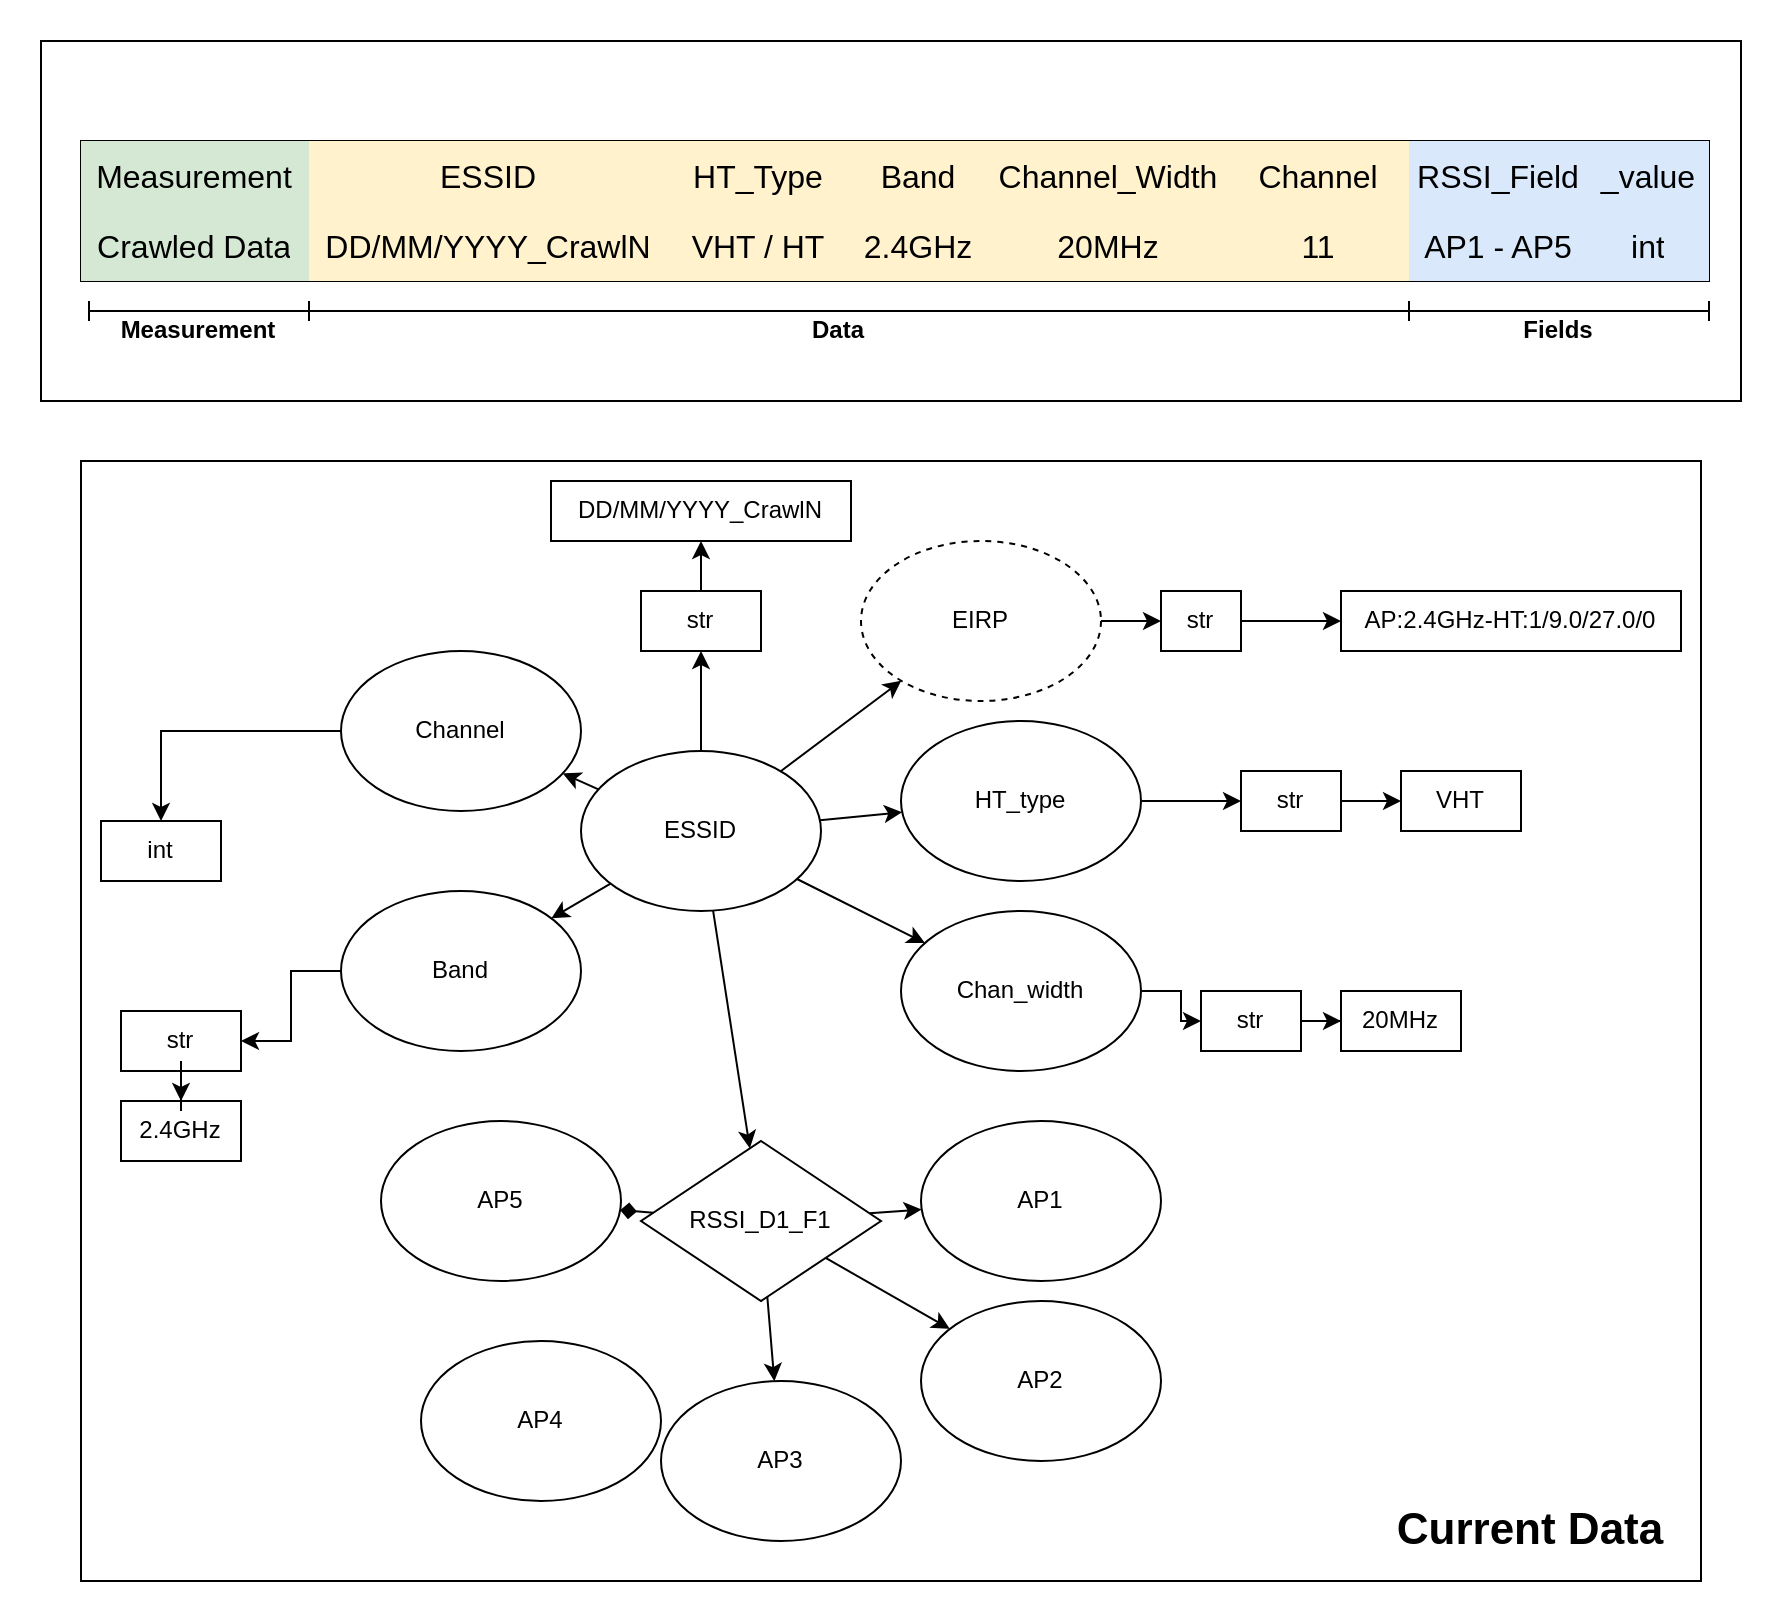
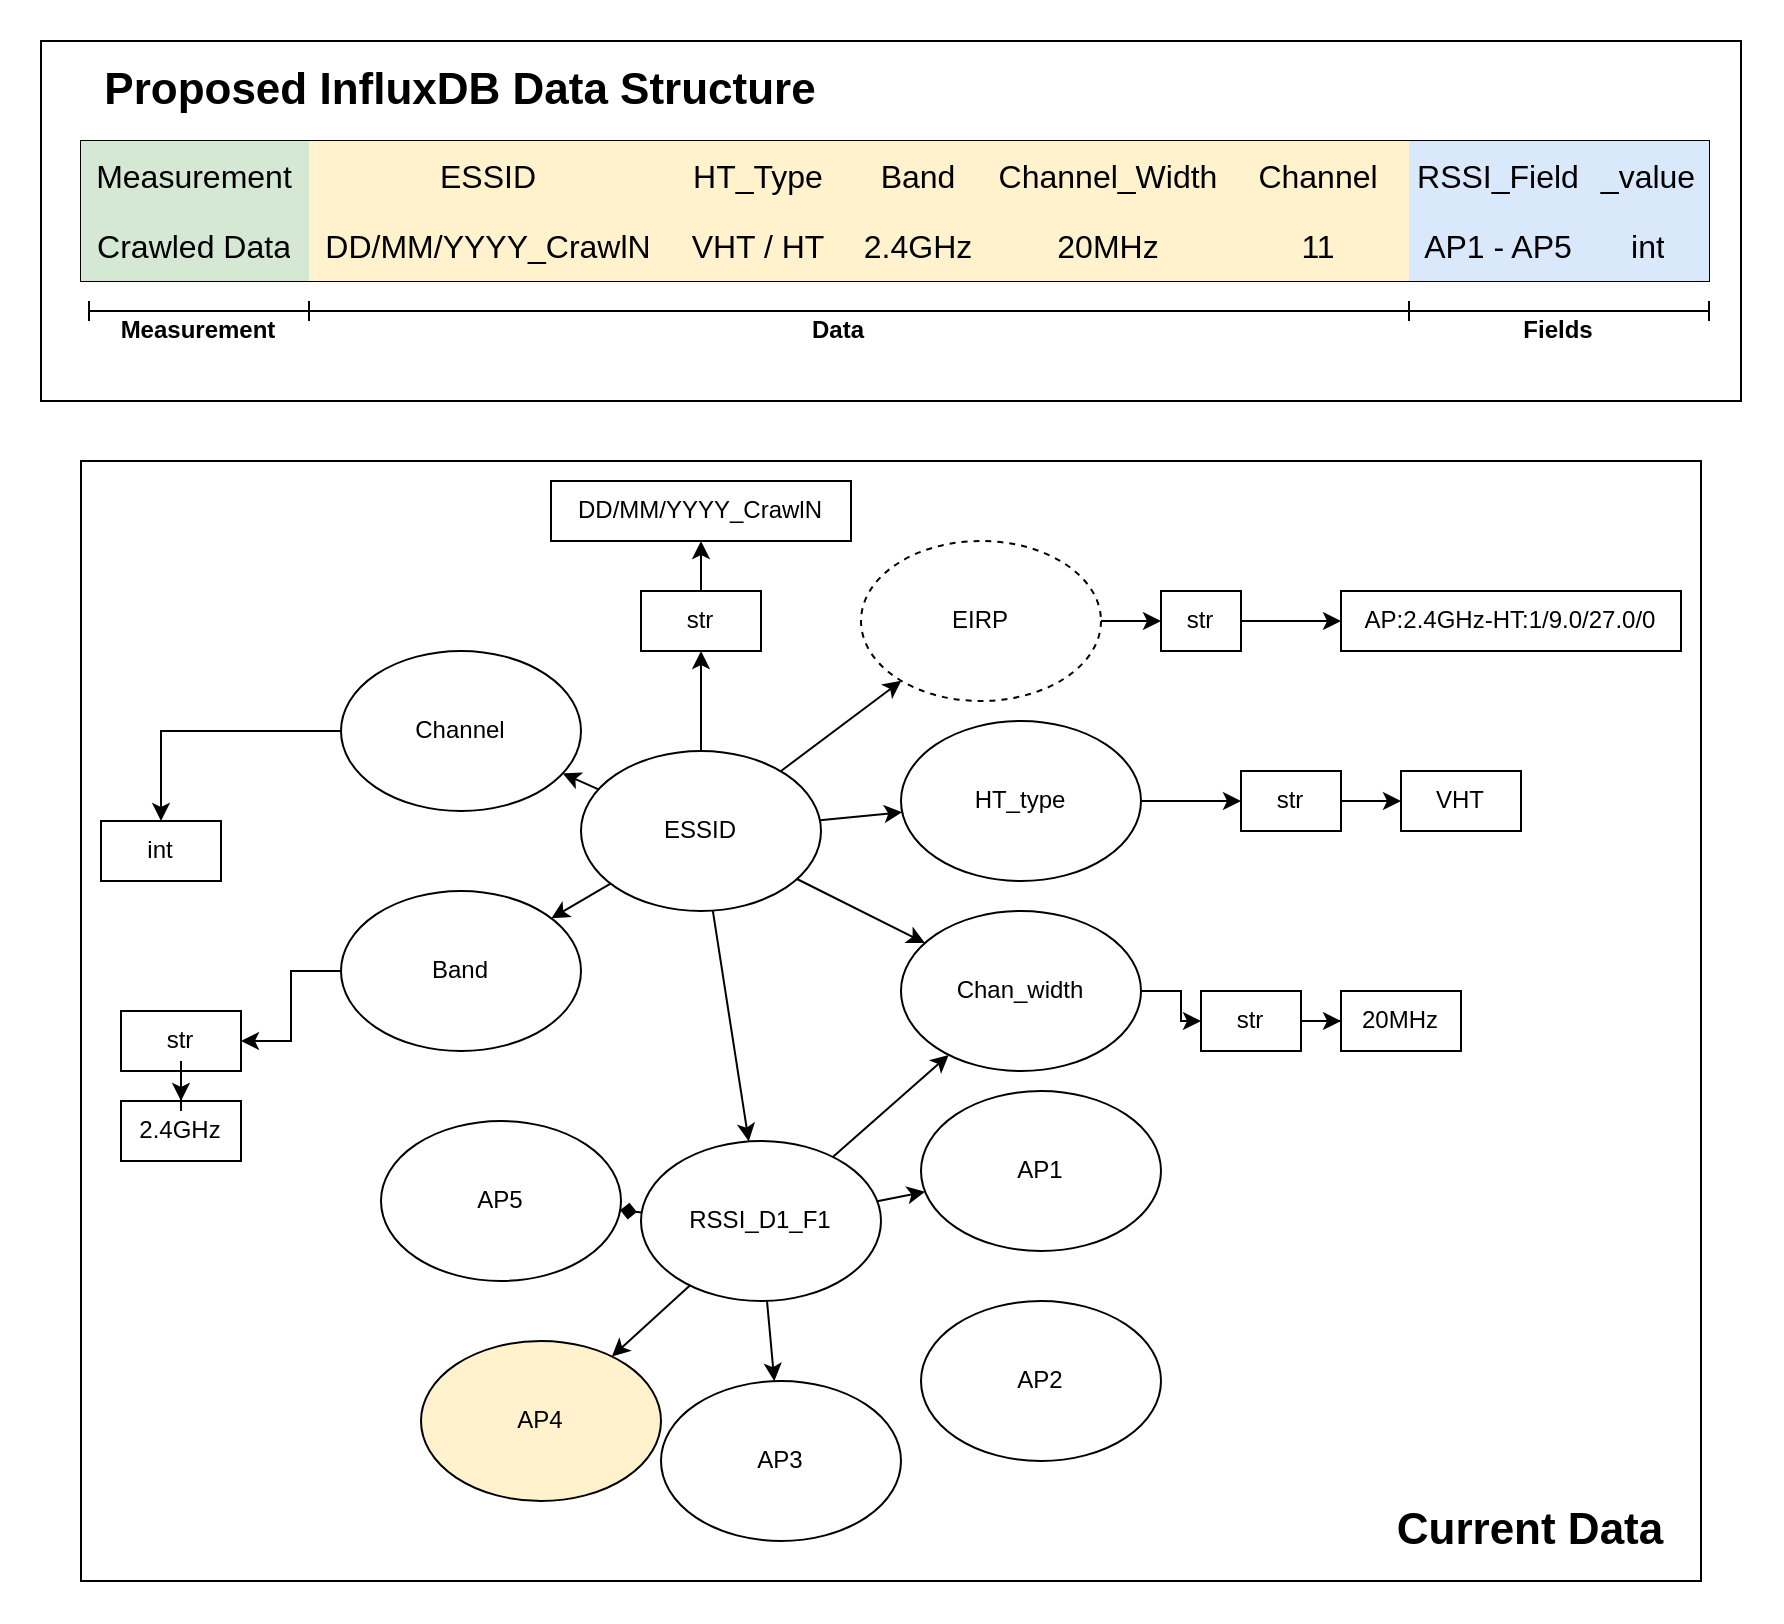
node "Proposed InfluxDB Data Structure": added
node "AP1": moved (1041, 1201) -> (1041, 1171)
node "RSSI_D1_F1": shape diamond -> ellipse
edge "RSSI_D1_F1" -> "AP2": now "RSSI_D1_F1" -> "Chan_width"
edge "RSSI_D1_F1" -> "AP4": added
node "AP4": fillcolor #ffffff -> #fff2cc
